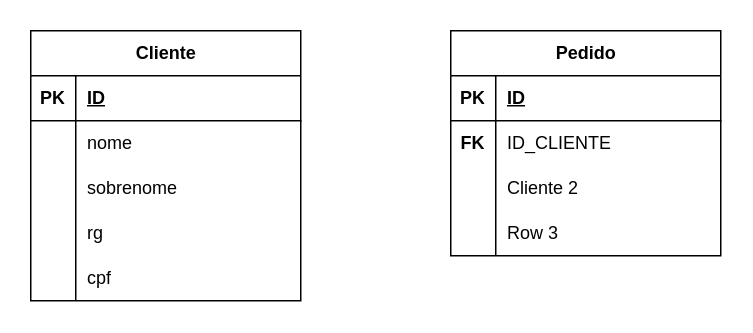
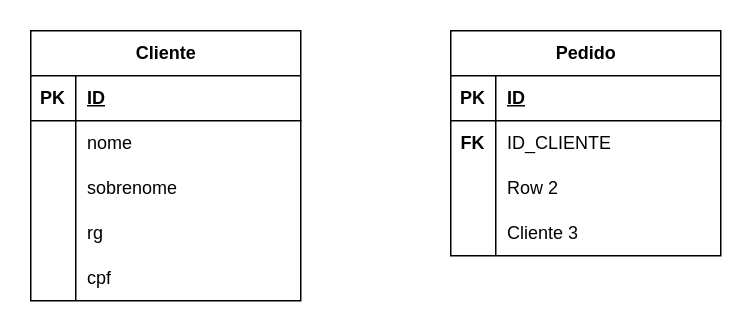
node "Cliente 2": label "Cliente 2" -> "Row 2"
node "Row 3": label "Row 3" -> "Cliente 3"
